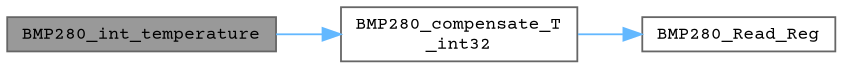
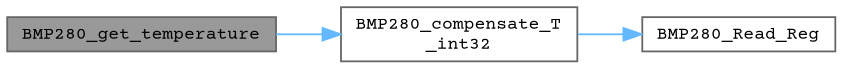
node "BMP280_int_temperature": label "BMP280_int_temperature" -> "BMP280_get_temperature"
